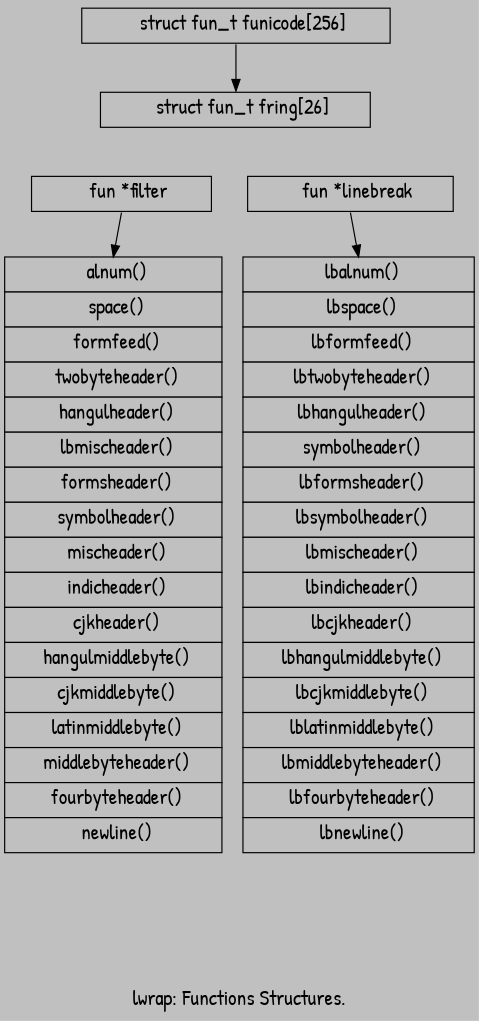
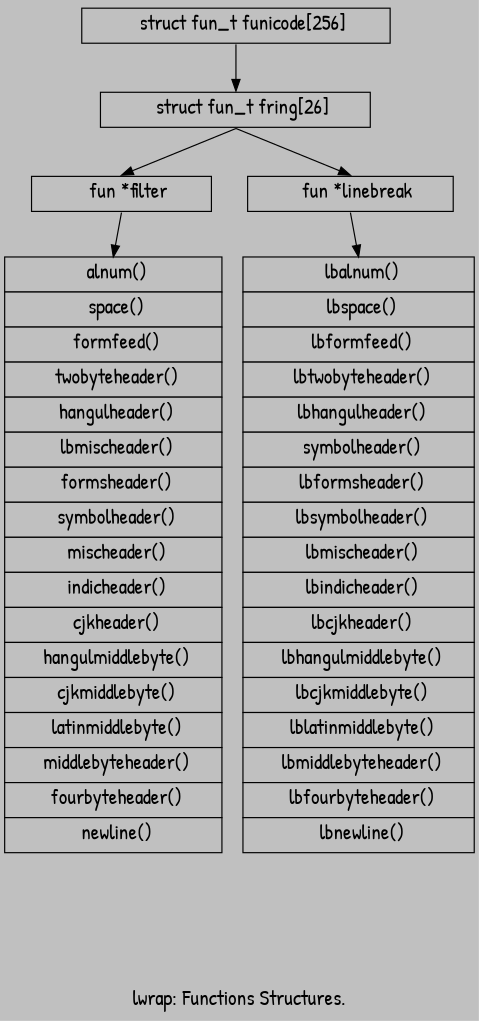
edge "struct fun_t fring[26]" -> "fun *filter": added
edge "struct fun_t fring[26]" -> "fun *linebreak": added
